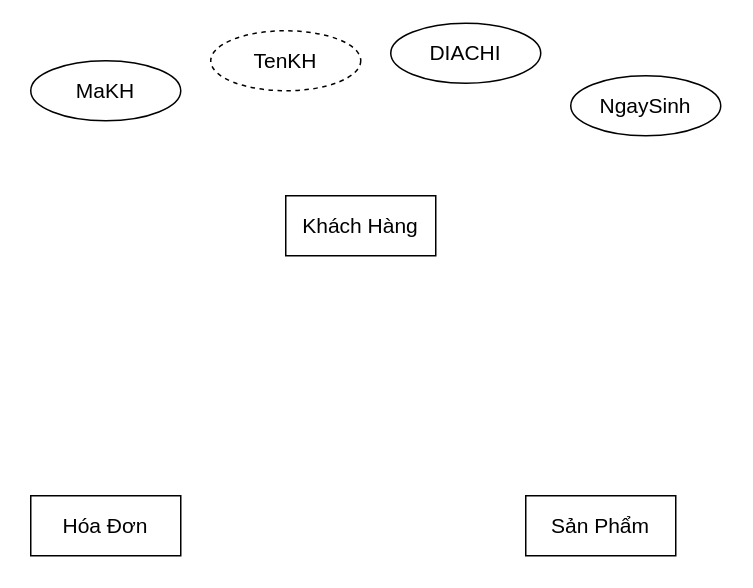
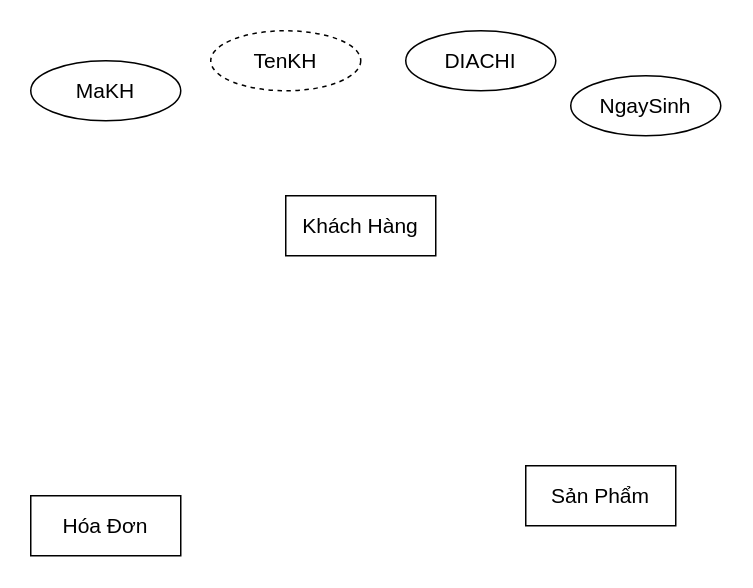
node "DIACHI": moved (466, 53) -> (481, 61)
node "Sản Phẩm": moved (601, 526) -> (601, 496)
